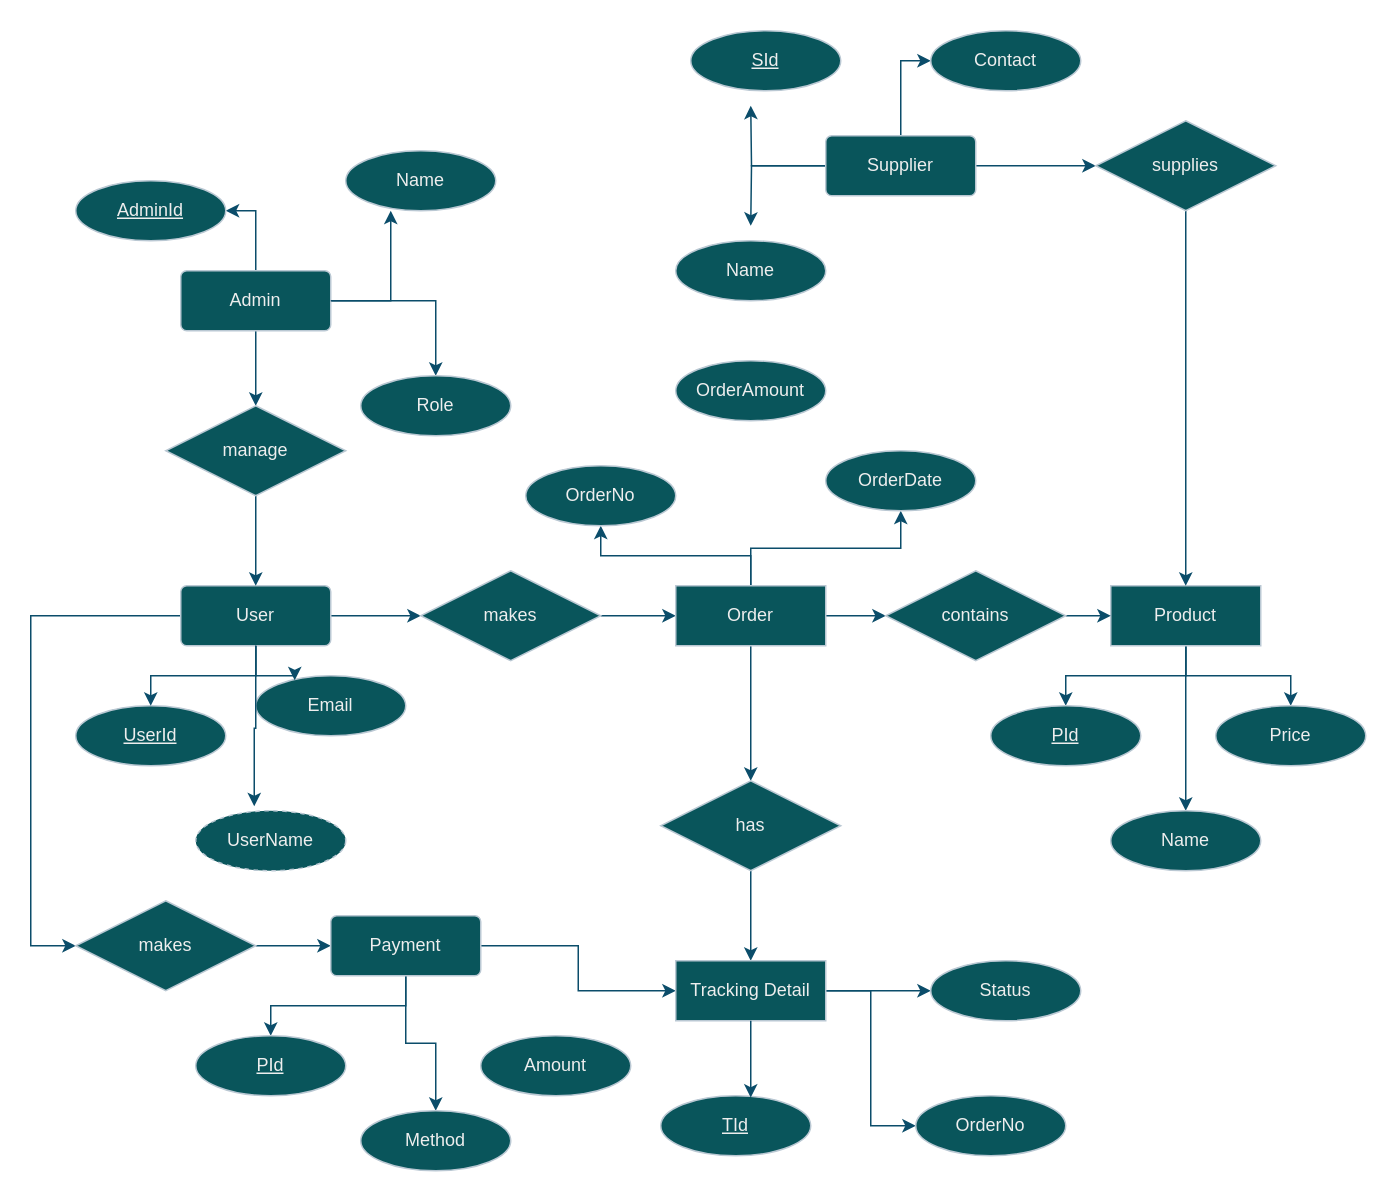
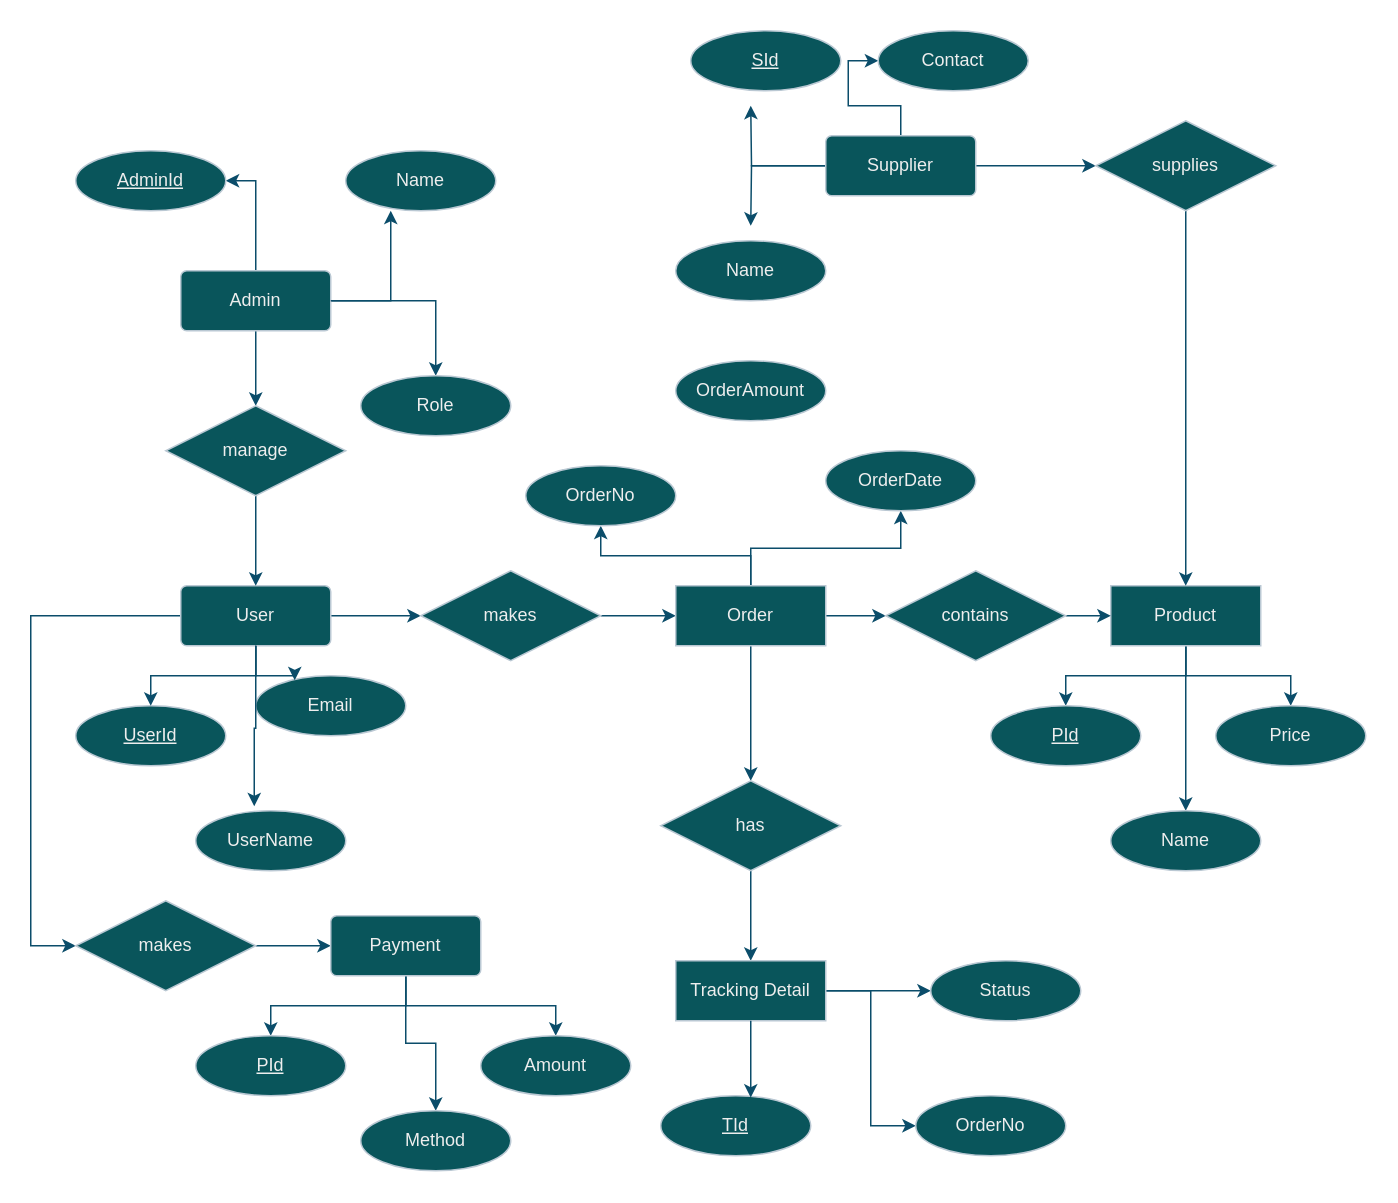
node "Contact": moved (1006, 61) -> (953, 61)
node "AdminId": moved (151, 211) -> (151, 181)
node "UserName": style dashed -> solid
edge "Payment" -> "Tracking Detail": now "Payment" -> "Amount"
